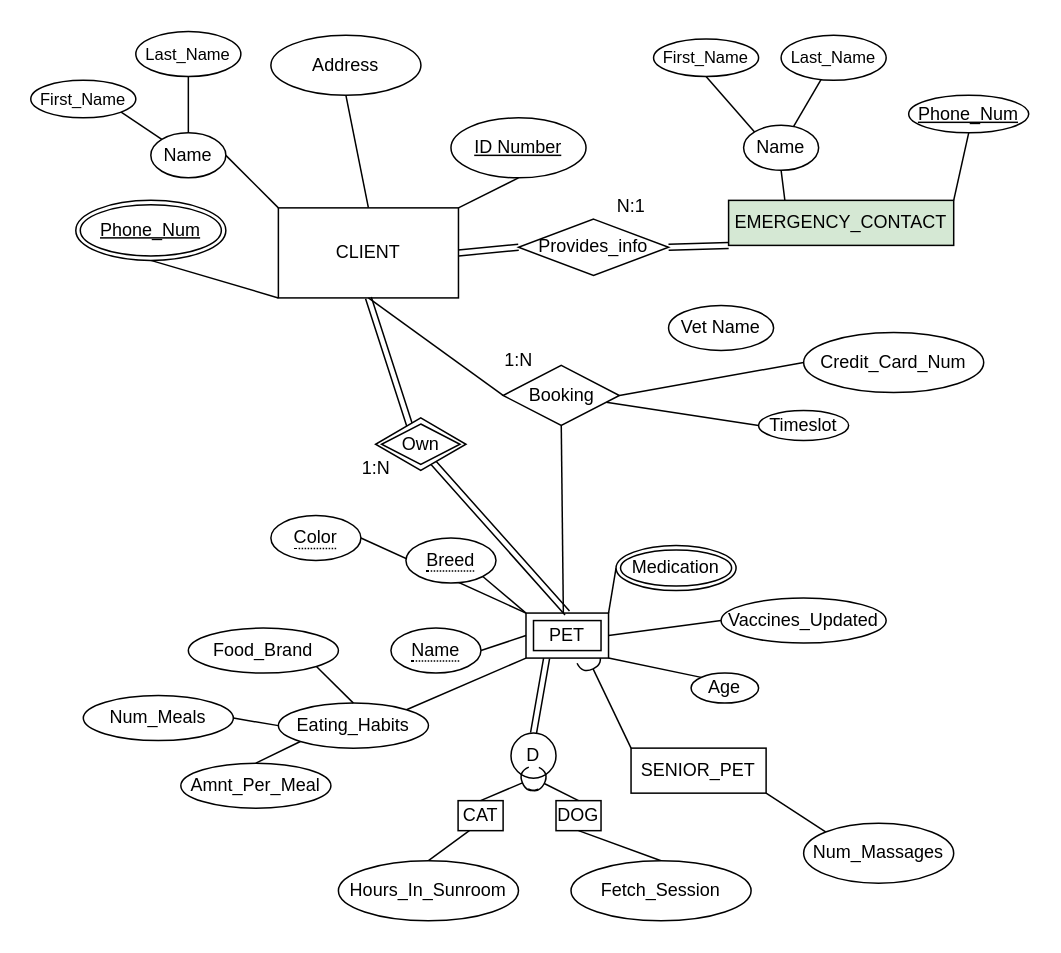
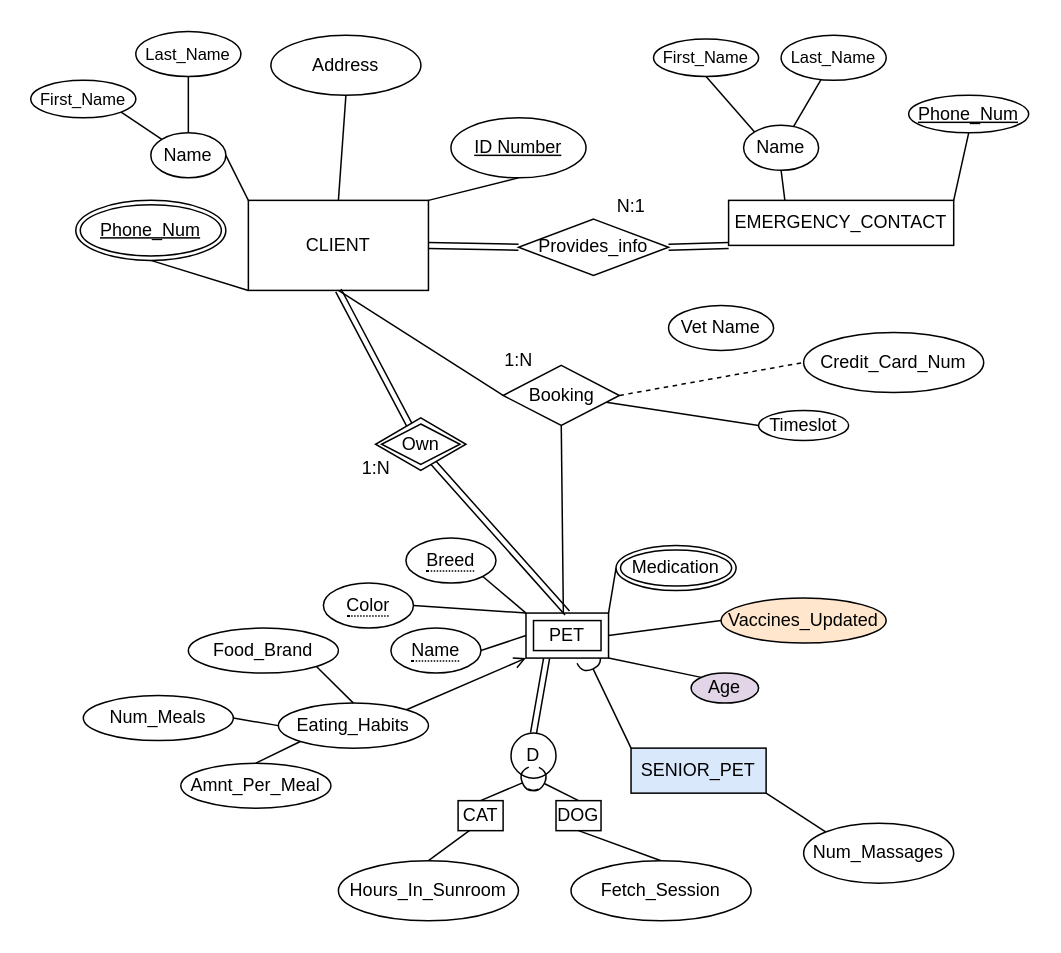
node "EMERGENCY_CONTACT": fillcolor #d5e8d4 -> #ffffff
node "CLIENT": moved (368, 253) -> (338, 245)
edge "Credit_Card_Num" -- "Booking": style solid -> dashed
node "Color": moved (316, 538) -> (368, 605)
node "Vaccines_Updated": fillcolor #ffffff -> #ffe6cc
edge "PET" -- "Eating_Habits": arrowhead none -> open
node "Age": fillcolor #ffffff -> #e1d5e7
node "SENIOR_PET": fillcolor #ffffff -> #dae8fc
